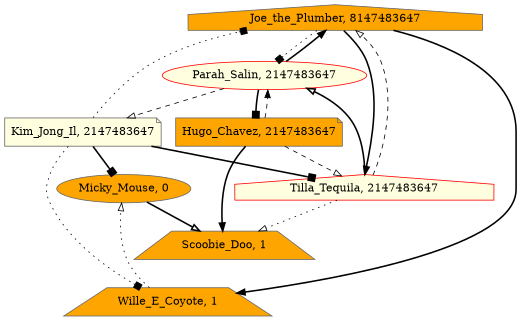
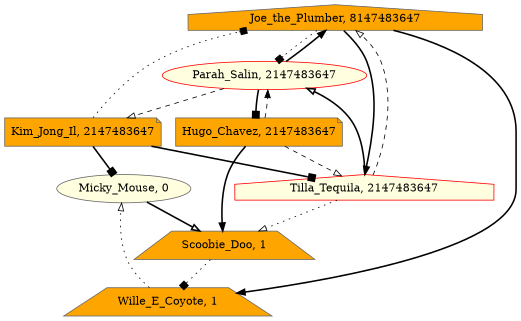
node "Kim_Jong_Il, 2147483647": fillcolor lightyellow -> orange
node "Micky_Mouse, 0": fillcolor orange -> lightyellow
edge "Kim_Jong_Il, 2147483647" -> "Wille_E_Coyote, 1": now "Scoobie_Doo, 1" -> "Wille_E_Coyote, 1"
